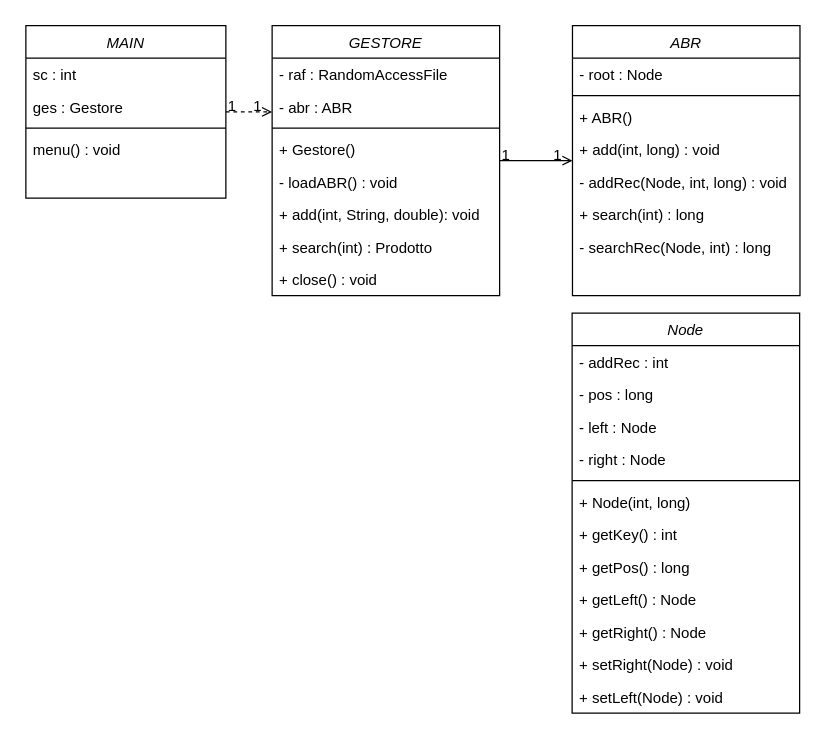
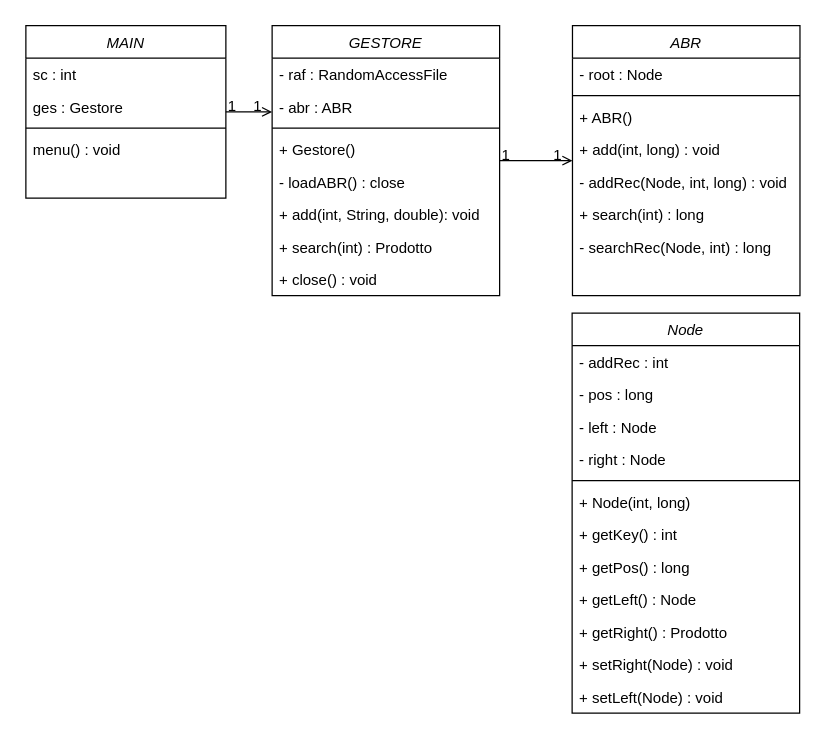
edge "MAIN" -> "GESTORE": style dashed -> solid
node "- loadABR() : void": label "- loadABR() : void" -> "- loadABR() : close"
node "+ getRight() : Node": label "+ getRight() : Node" -> "+ getRight() : Prodotto"
